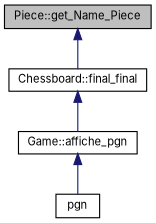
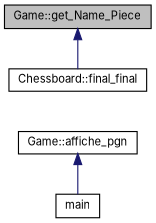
node "Piece::get_Name_Piece": label "Piece::get_Name_Piece" -> "Game::get_Name_Piece"
edge "Game::affiche_pgn" -> "Chessboard::final_final": removed
node "pgn": label "pgn" -> "main"
